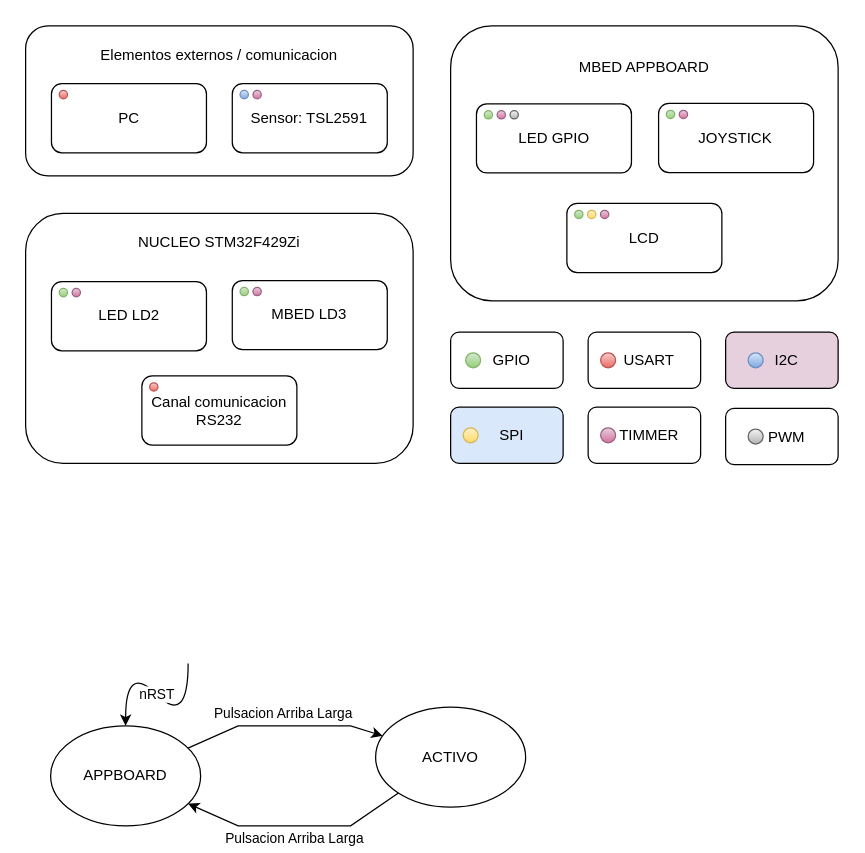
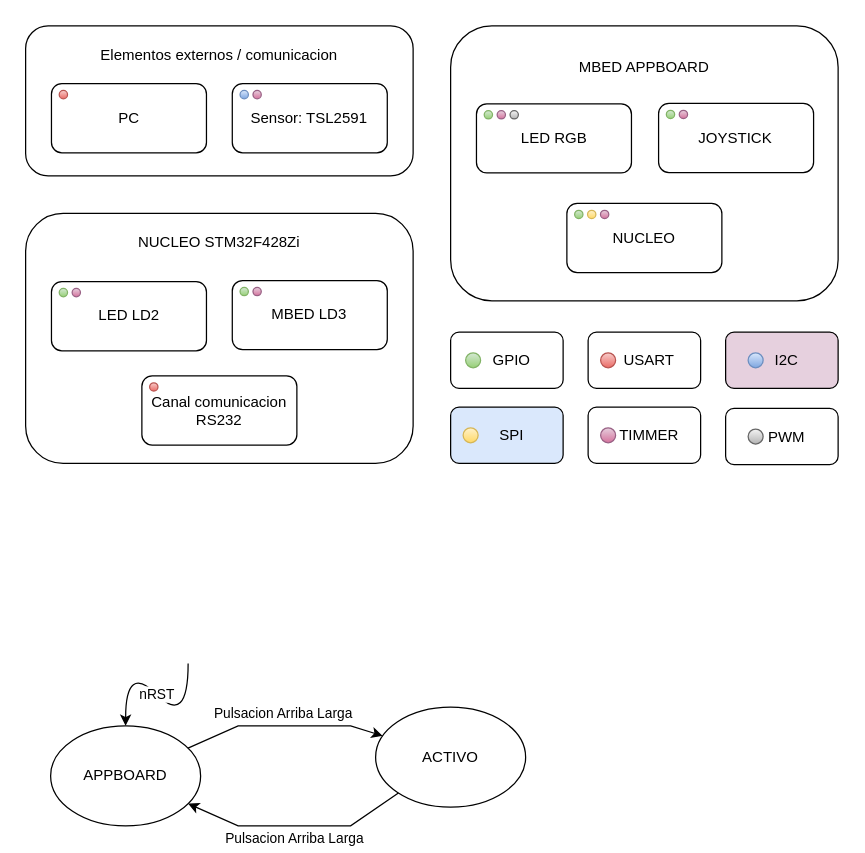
node "LED GPIO": label "LED GPIO" -> "LED RGB"
node "LCD": label "LCD" -> "NUCLEO"
node "NUCLEO STM32F429Zi": label "NUCLEO STM32F429Zi" -> "NUCLEO STM32F428Zi"
